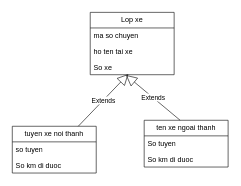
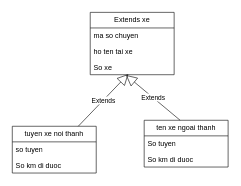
node "Lop xe": label "Lop xe" -> "Extends xe"
